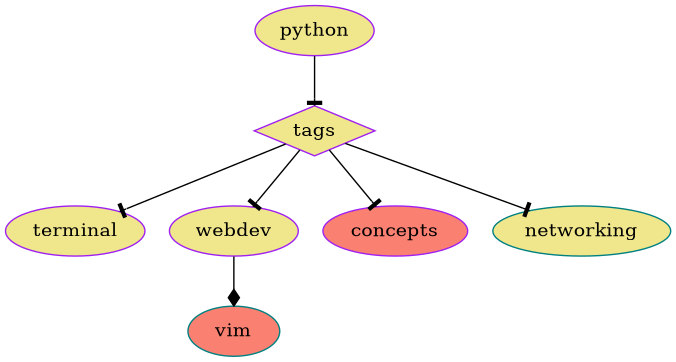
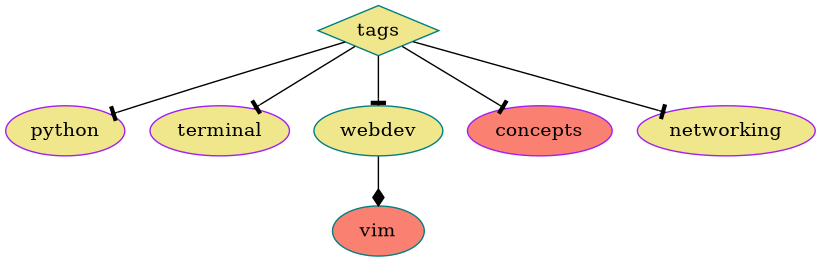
edge "python" -> "tags": reversed
node "tags": color purple -> teal
node "webdev": color purple -> teal
node "networking": color teal -> purple
